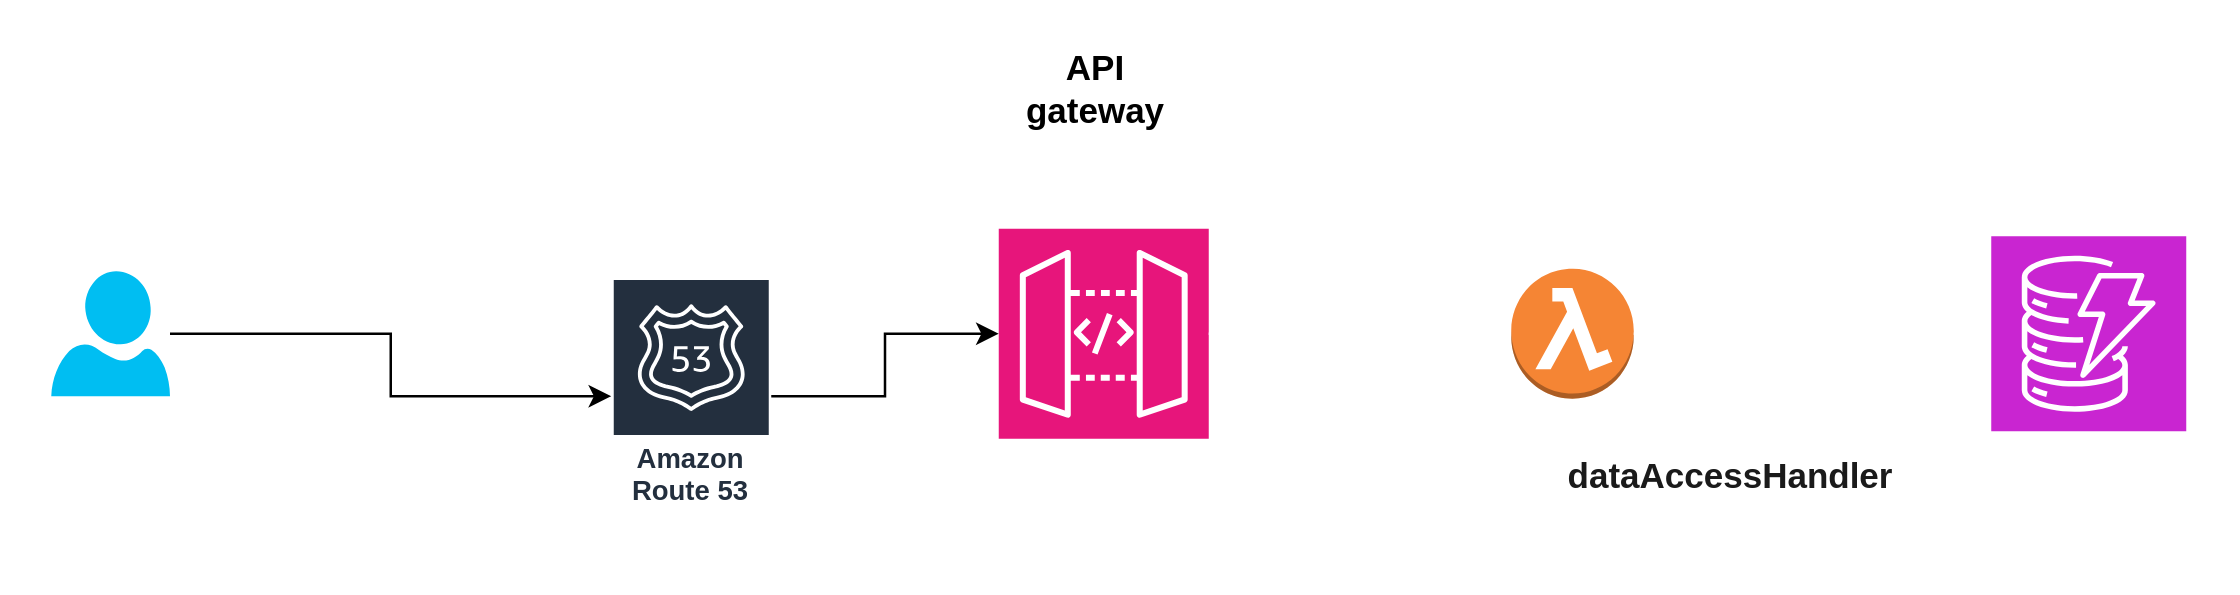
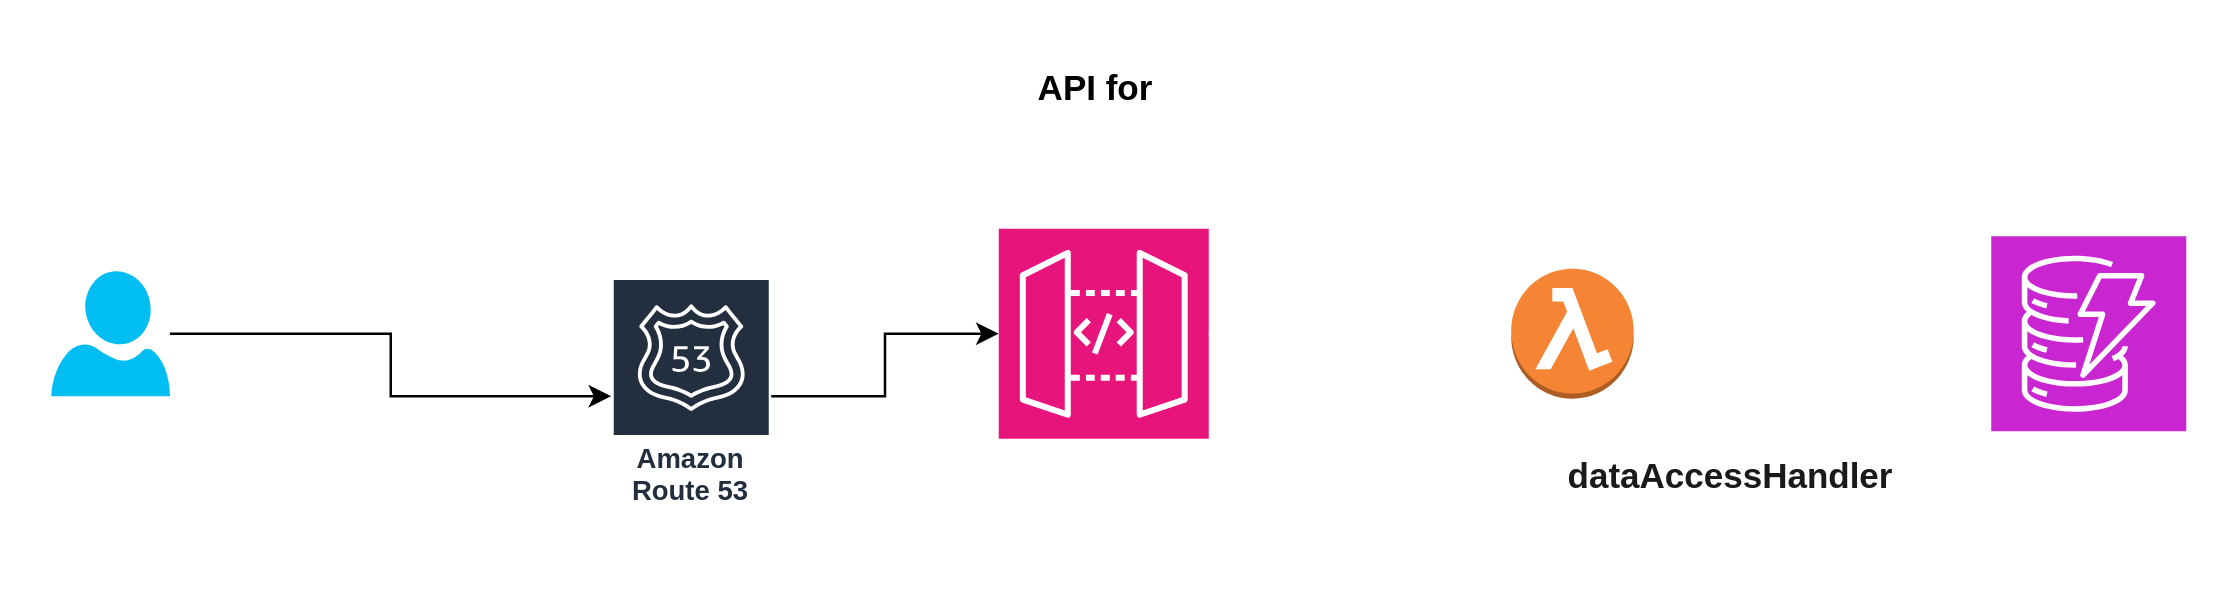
node "API gateway": label "API gateway" -> "API for"
